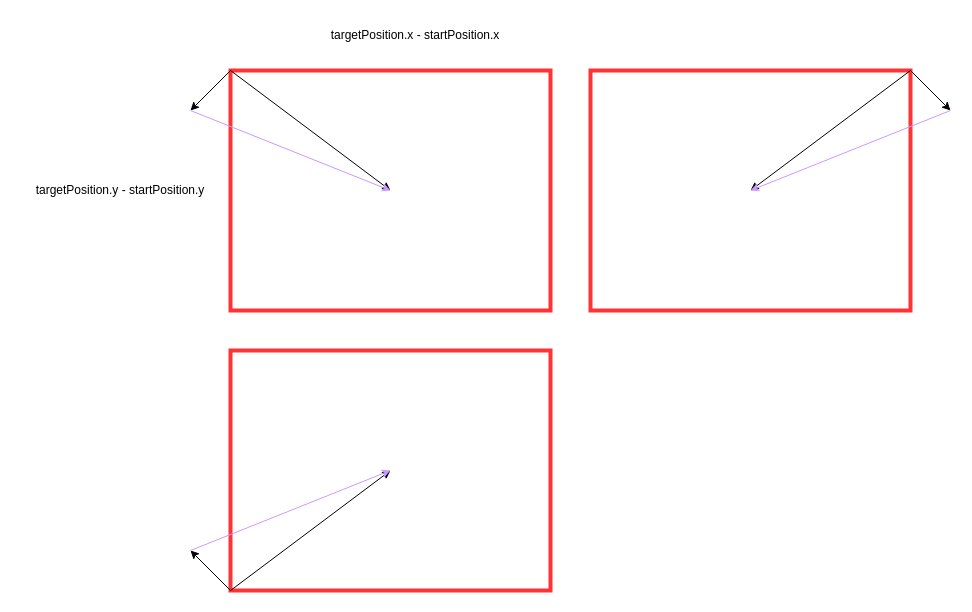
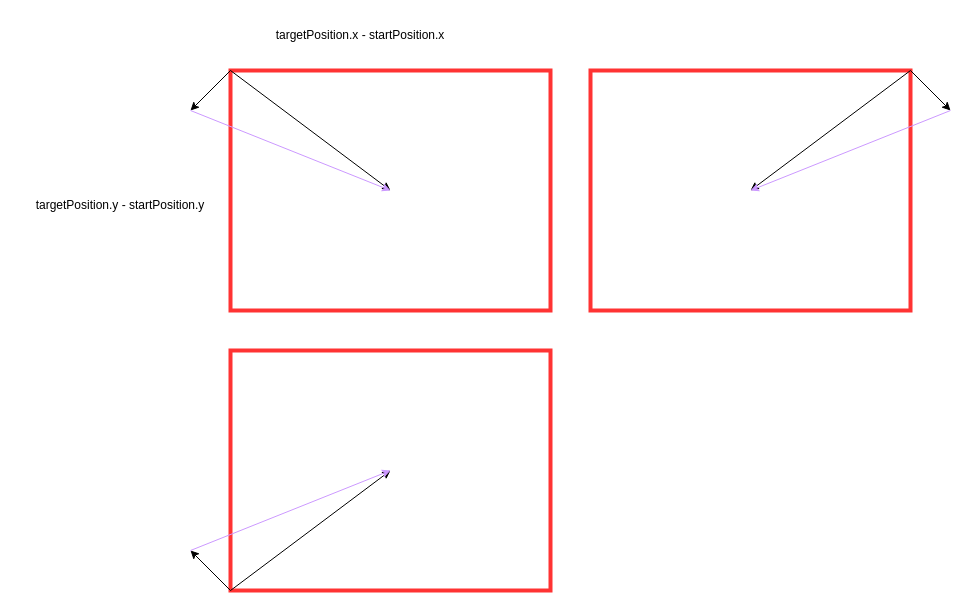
node "targetPosition.x - startPosition.x": moved (416, 36) -> (361, 36)
node "targetPosition.y - startPosition.y": moved (121, 191) -> (121, 206)
